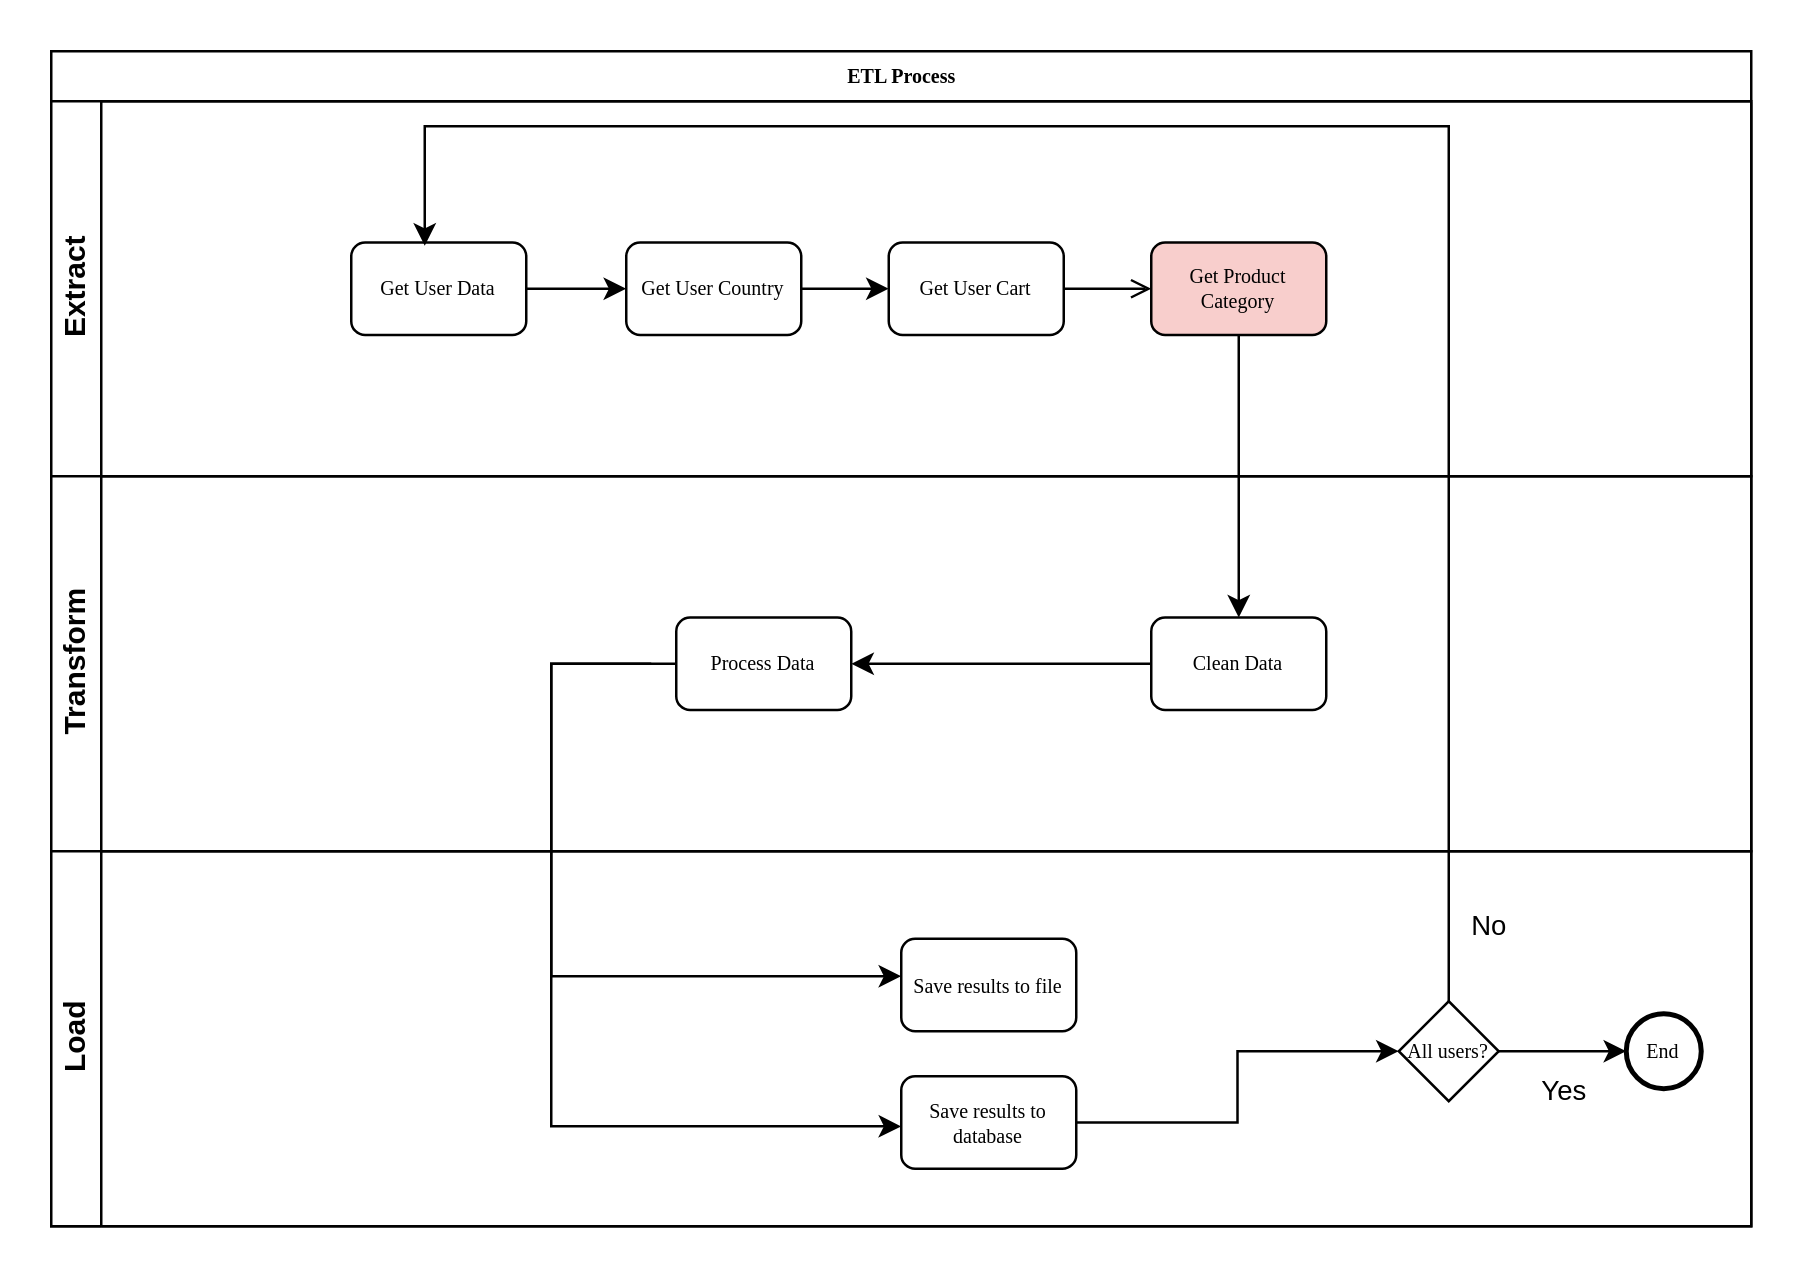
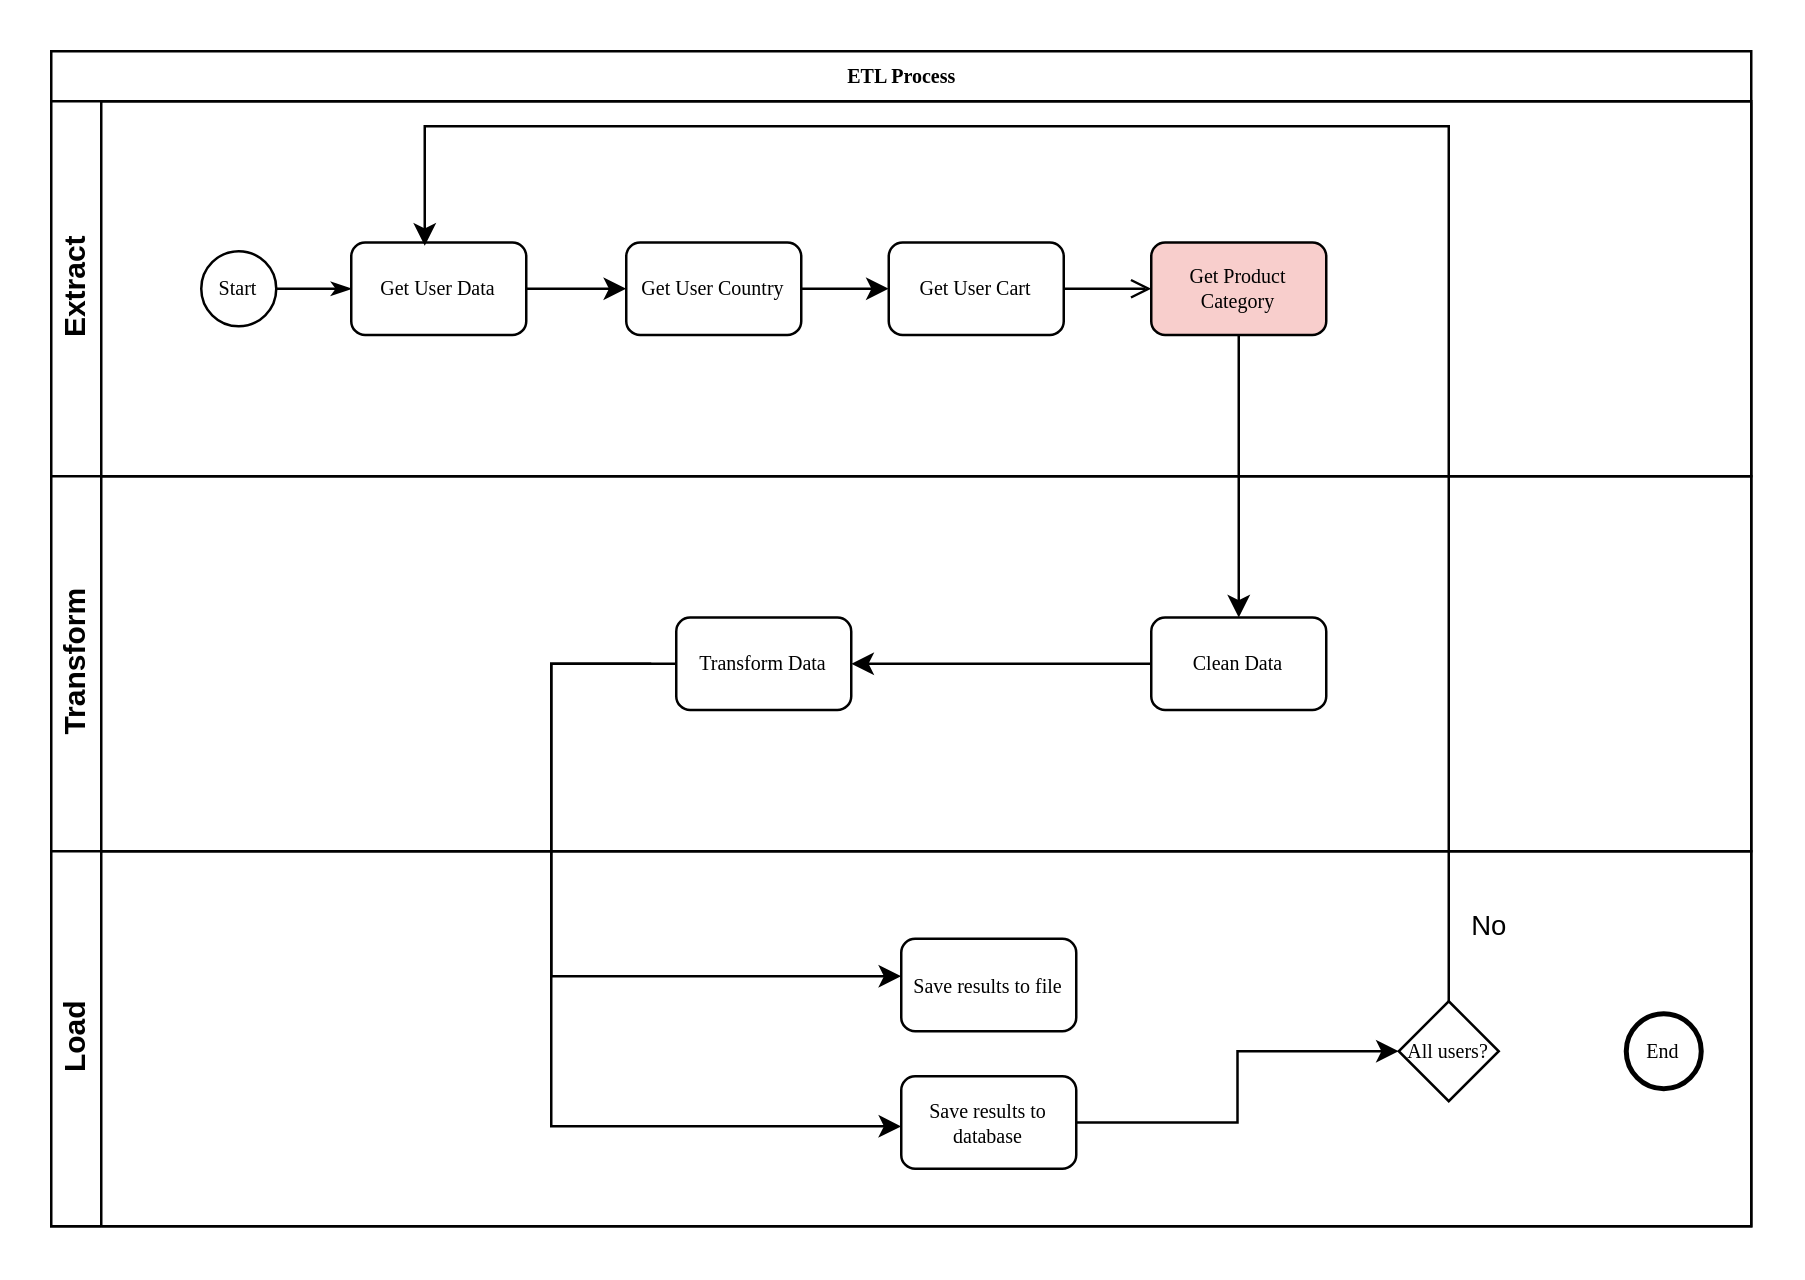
node "Start": added
edge "Start" -> "Get User Data": added
node "Process Data": label "Process Data" -> "Transform Data"
edge "All users?" -> "End": removed, label "Yes"
